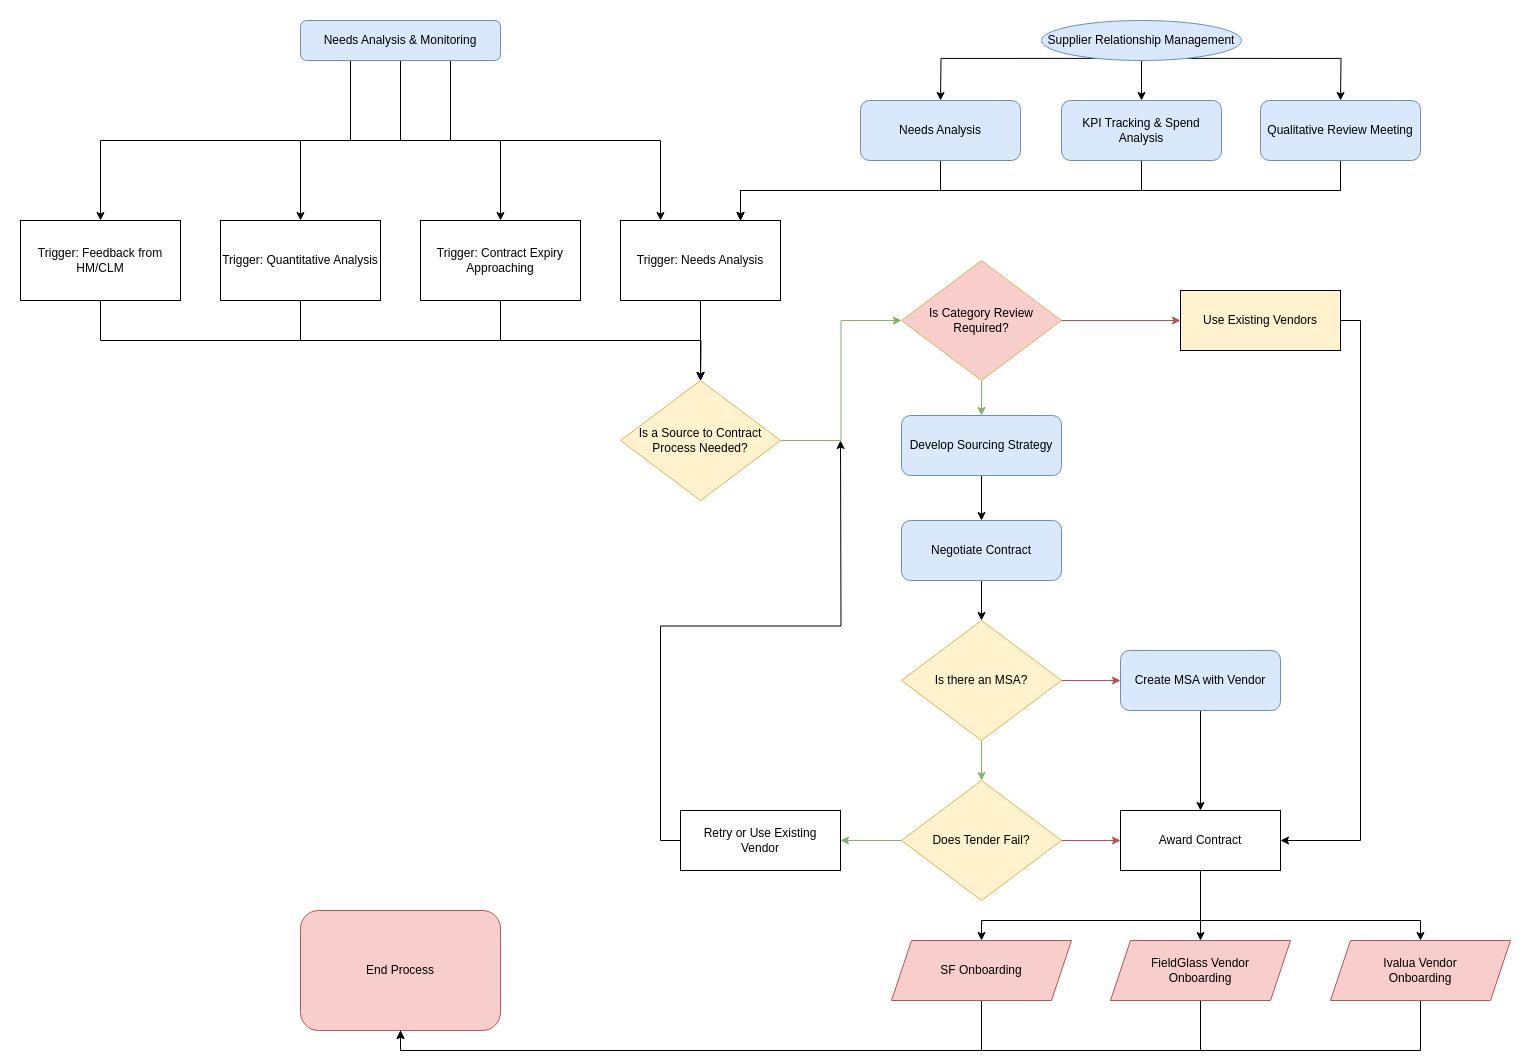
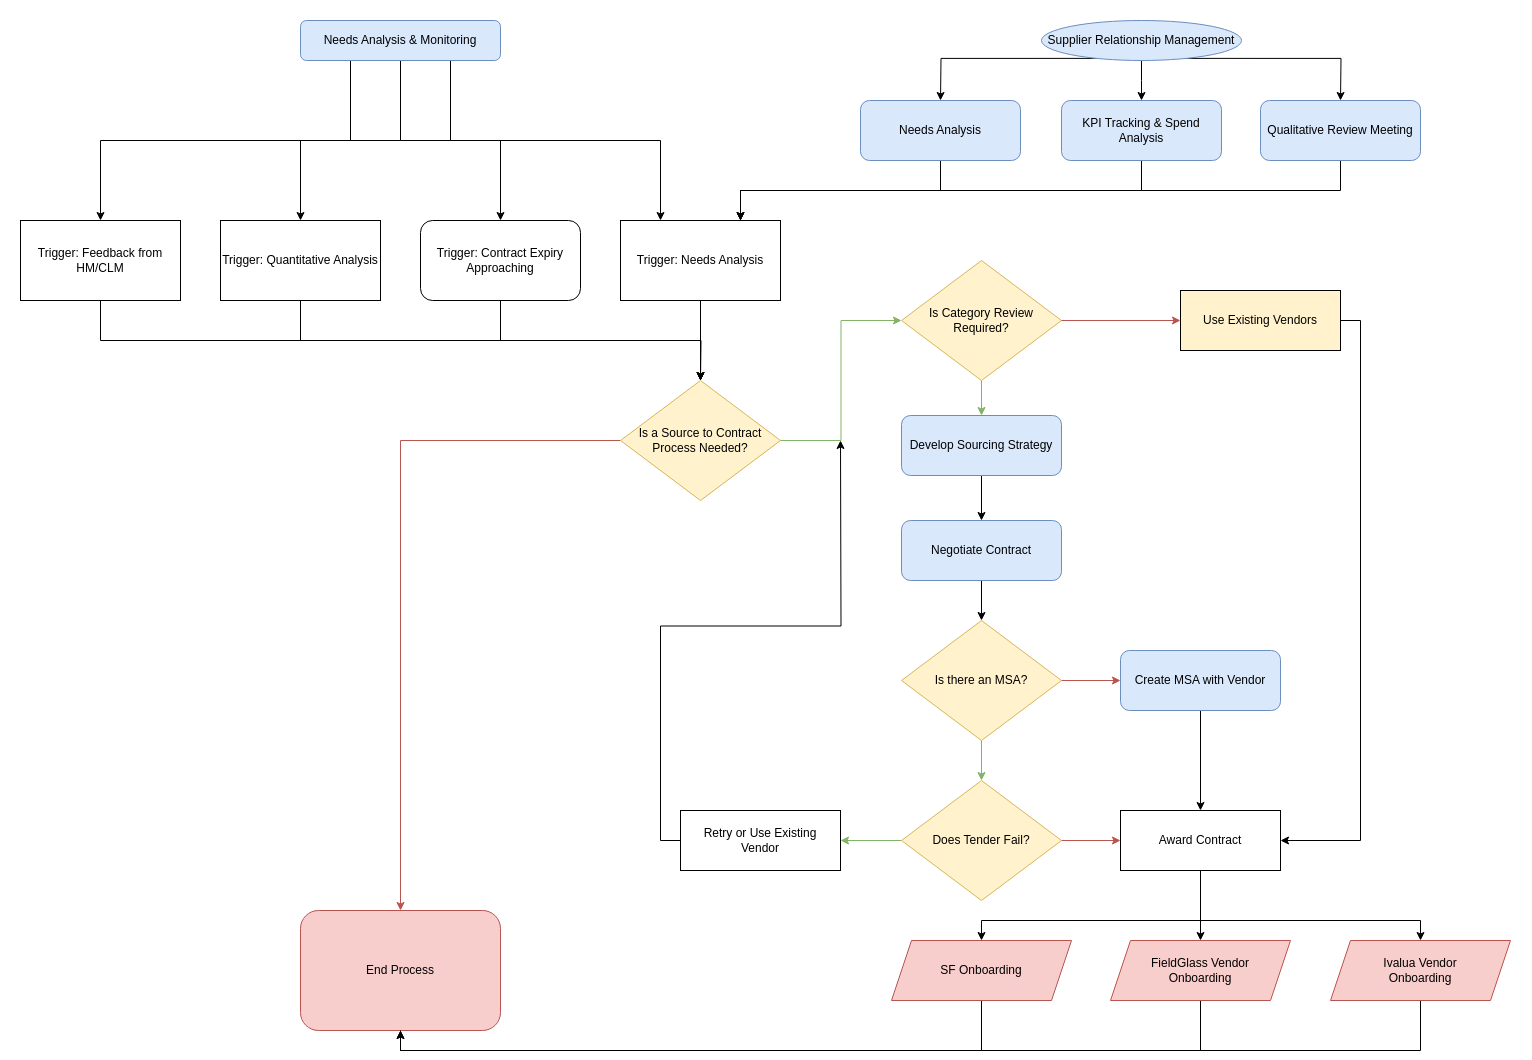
node "Trigger: Contract Expiry Approaching": shape rectangle -> rounded rectangle
node "Is Category Review Required?": fillcolor #f8cecc -> #fff2cc
edge "Is a Source to Contract Process Needed?" -> "End Process": added
